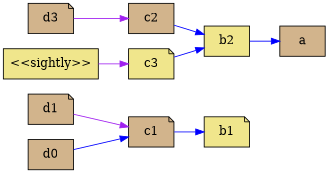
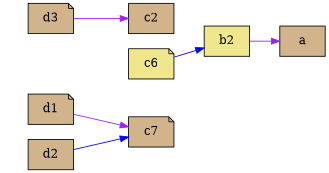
edge "c2" -> "b2": removed
edge "b2" -> "a": color blue -> purple
node "<<sightly>>": removed
node "c3": label "c3" -> "c6"
node "c1": label "c1" -> "c7"
node "b1": removed
node "d0": label "d0" -> "d2"
